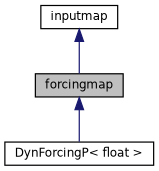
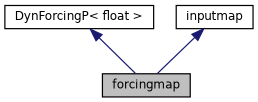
edge "DynForcingP< float >" -> "forcingmap": reversed
